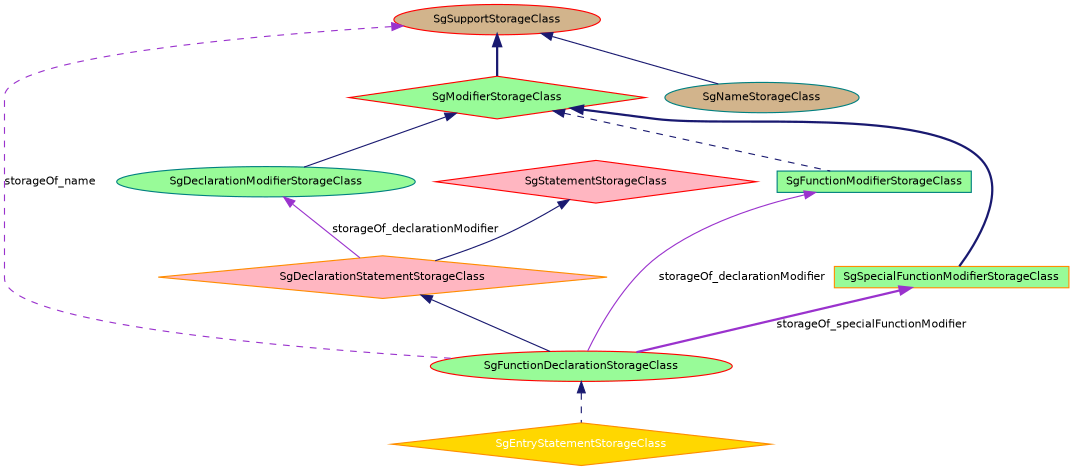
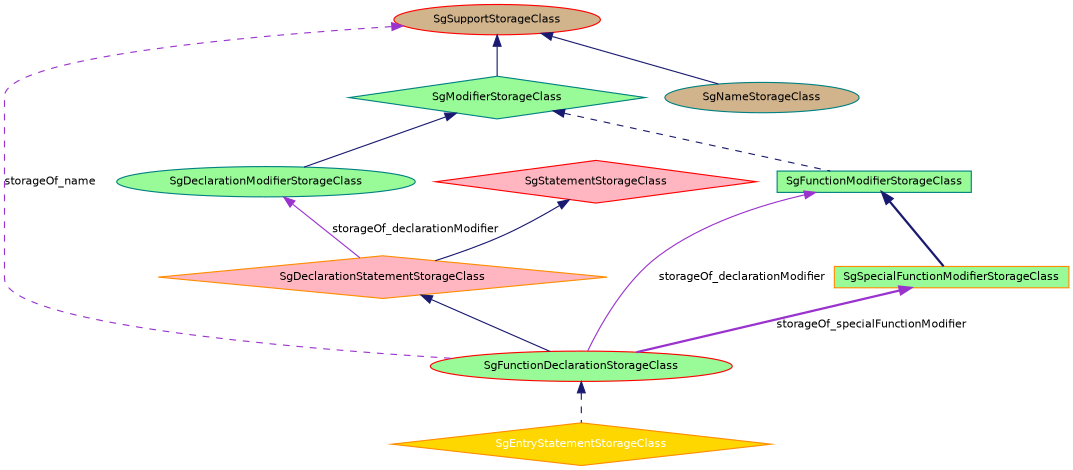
edge "SgModifierStorageClass" -> "SgSupportStorageClass": style bold -> solid
node "SgModifierStorageClass": color red -> teal
edge "SgSpecialFunctionModifierStorageClass" -> "SgModifierStorageClass": now "SgSpecialFunctionModifierStorageClass" -> "SgFunctionModifierStorageClass"
